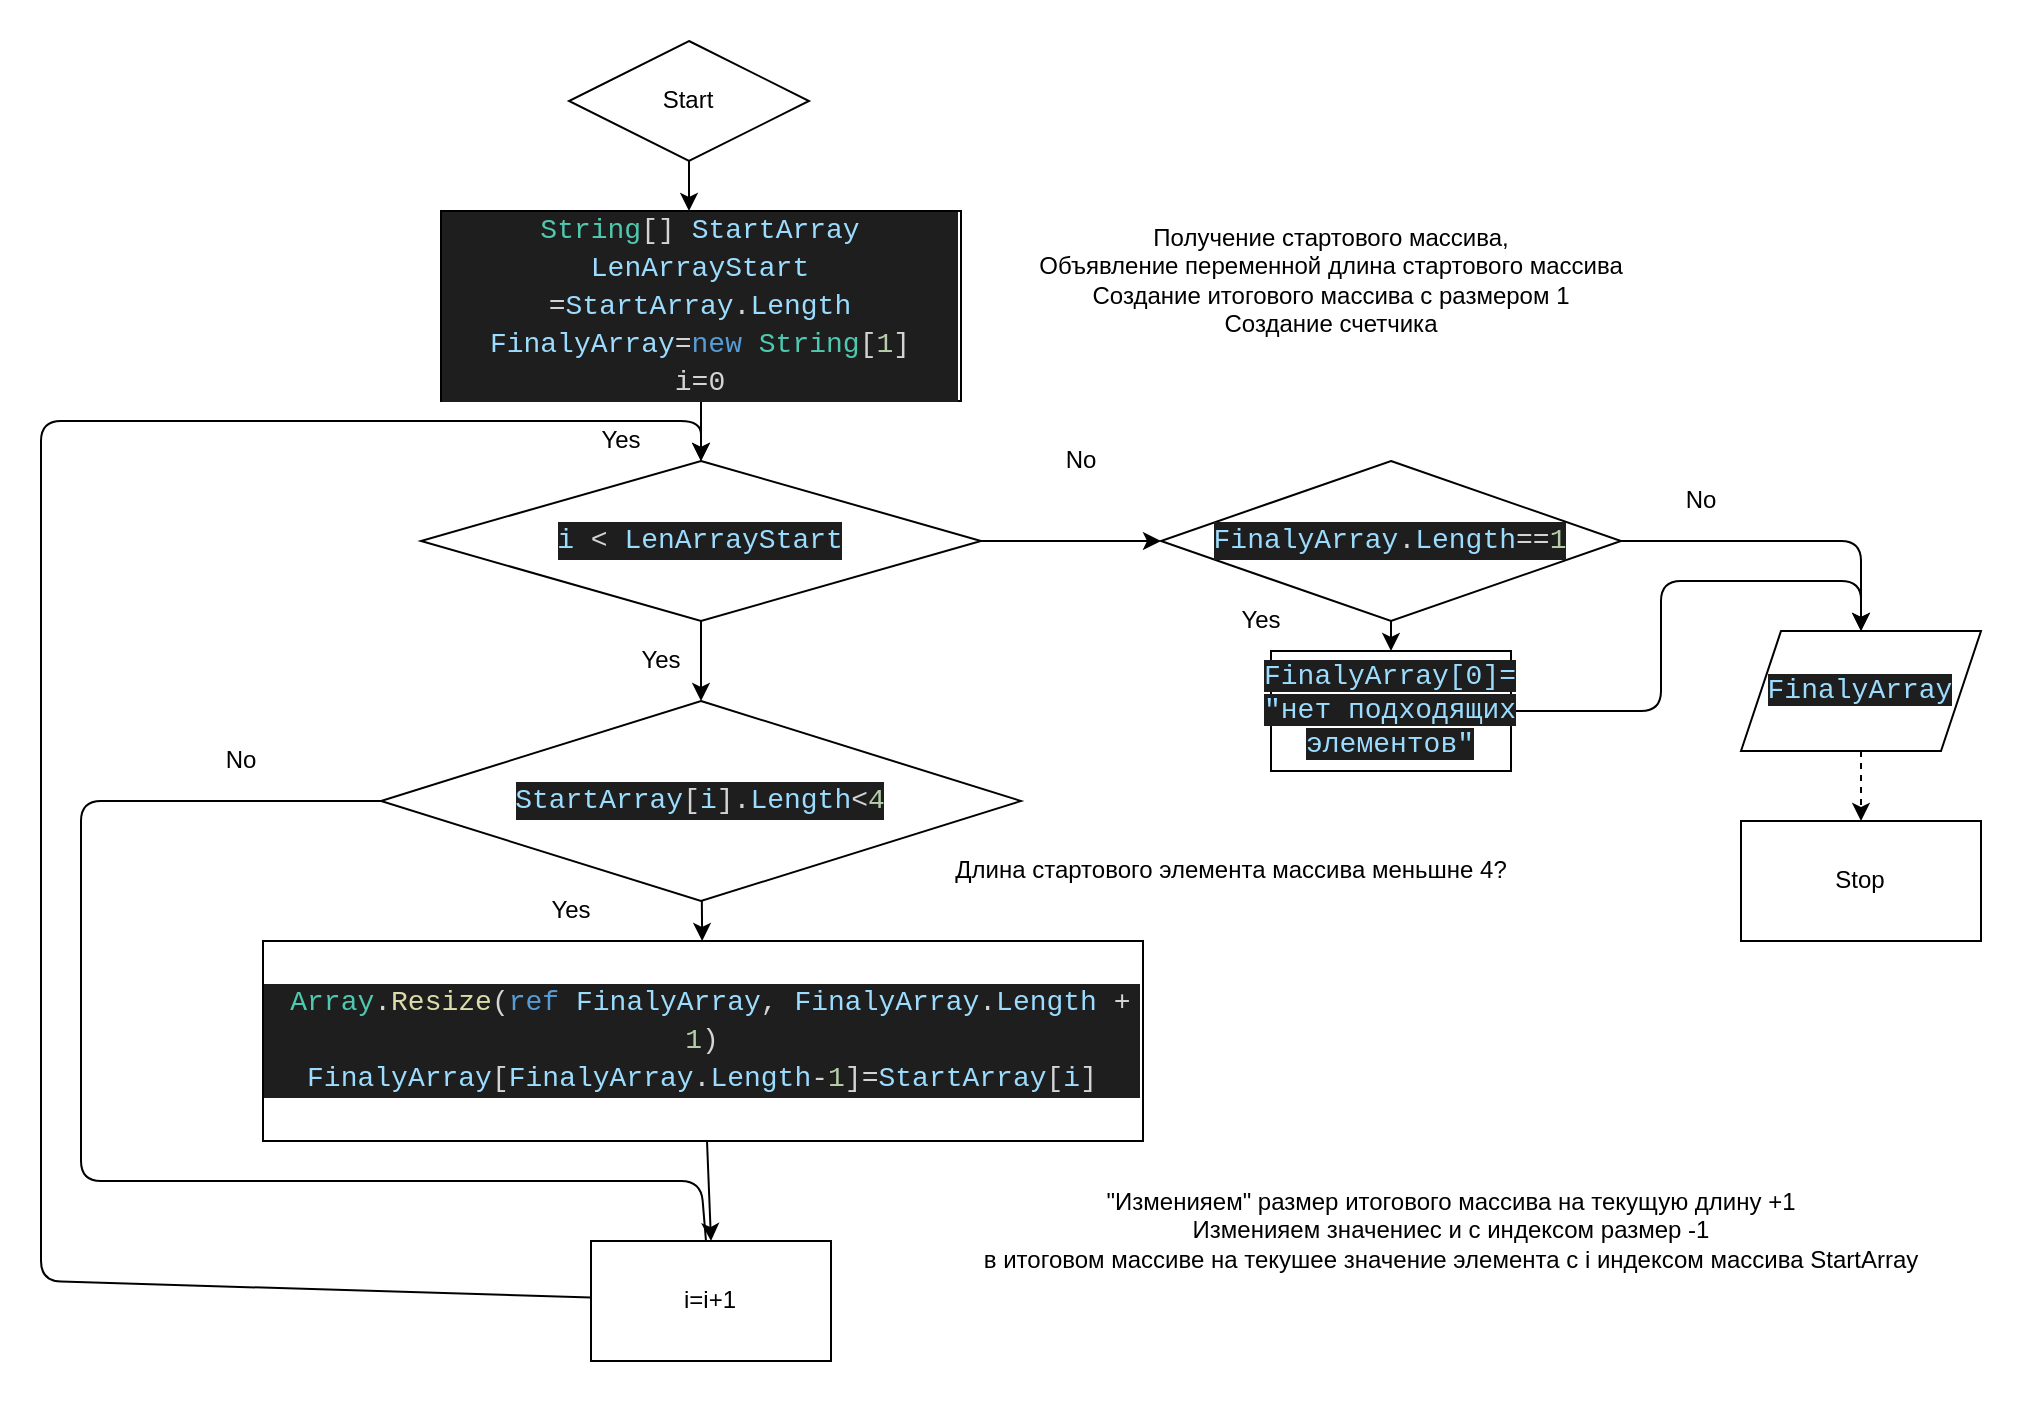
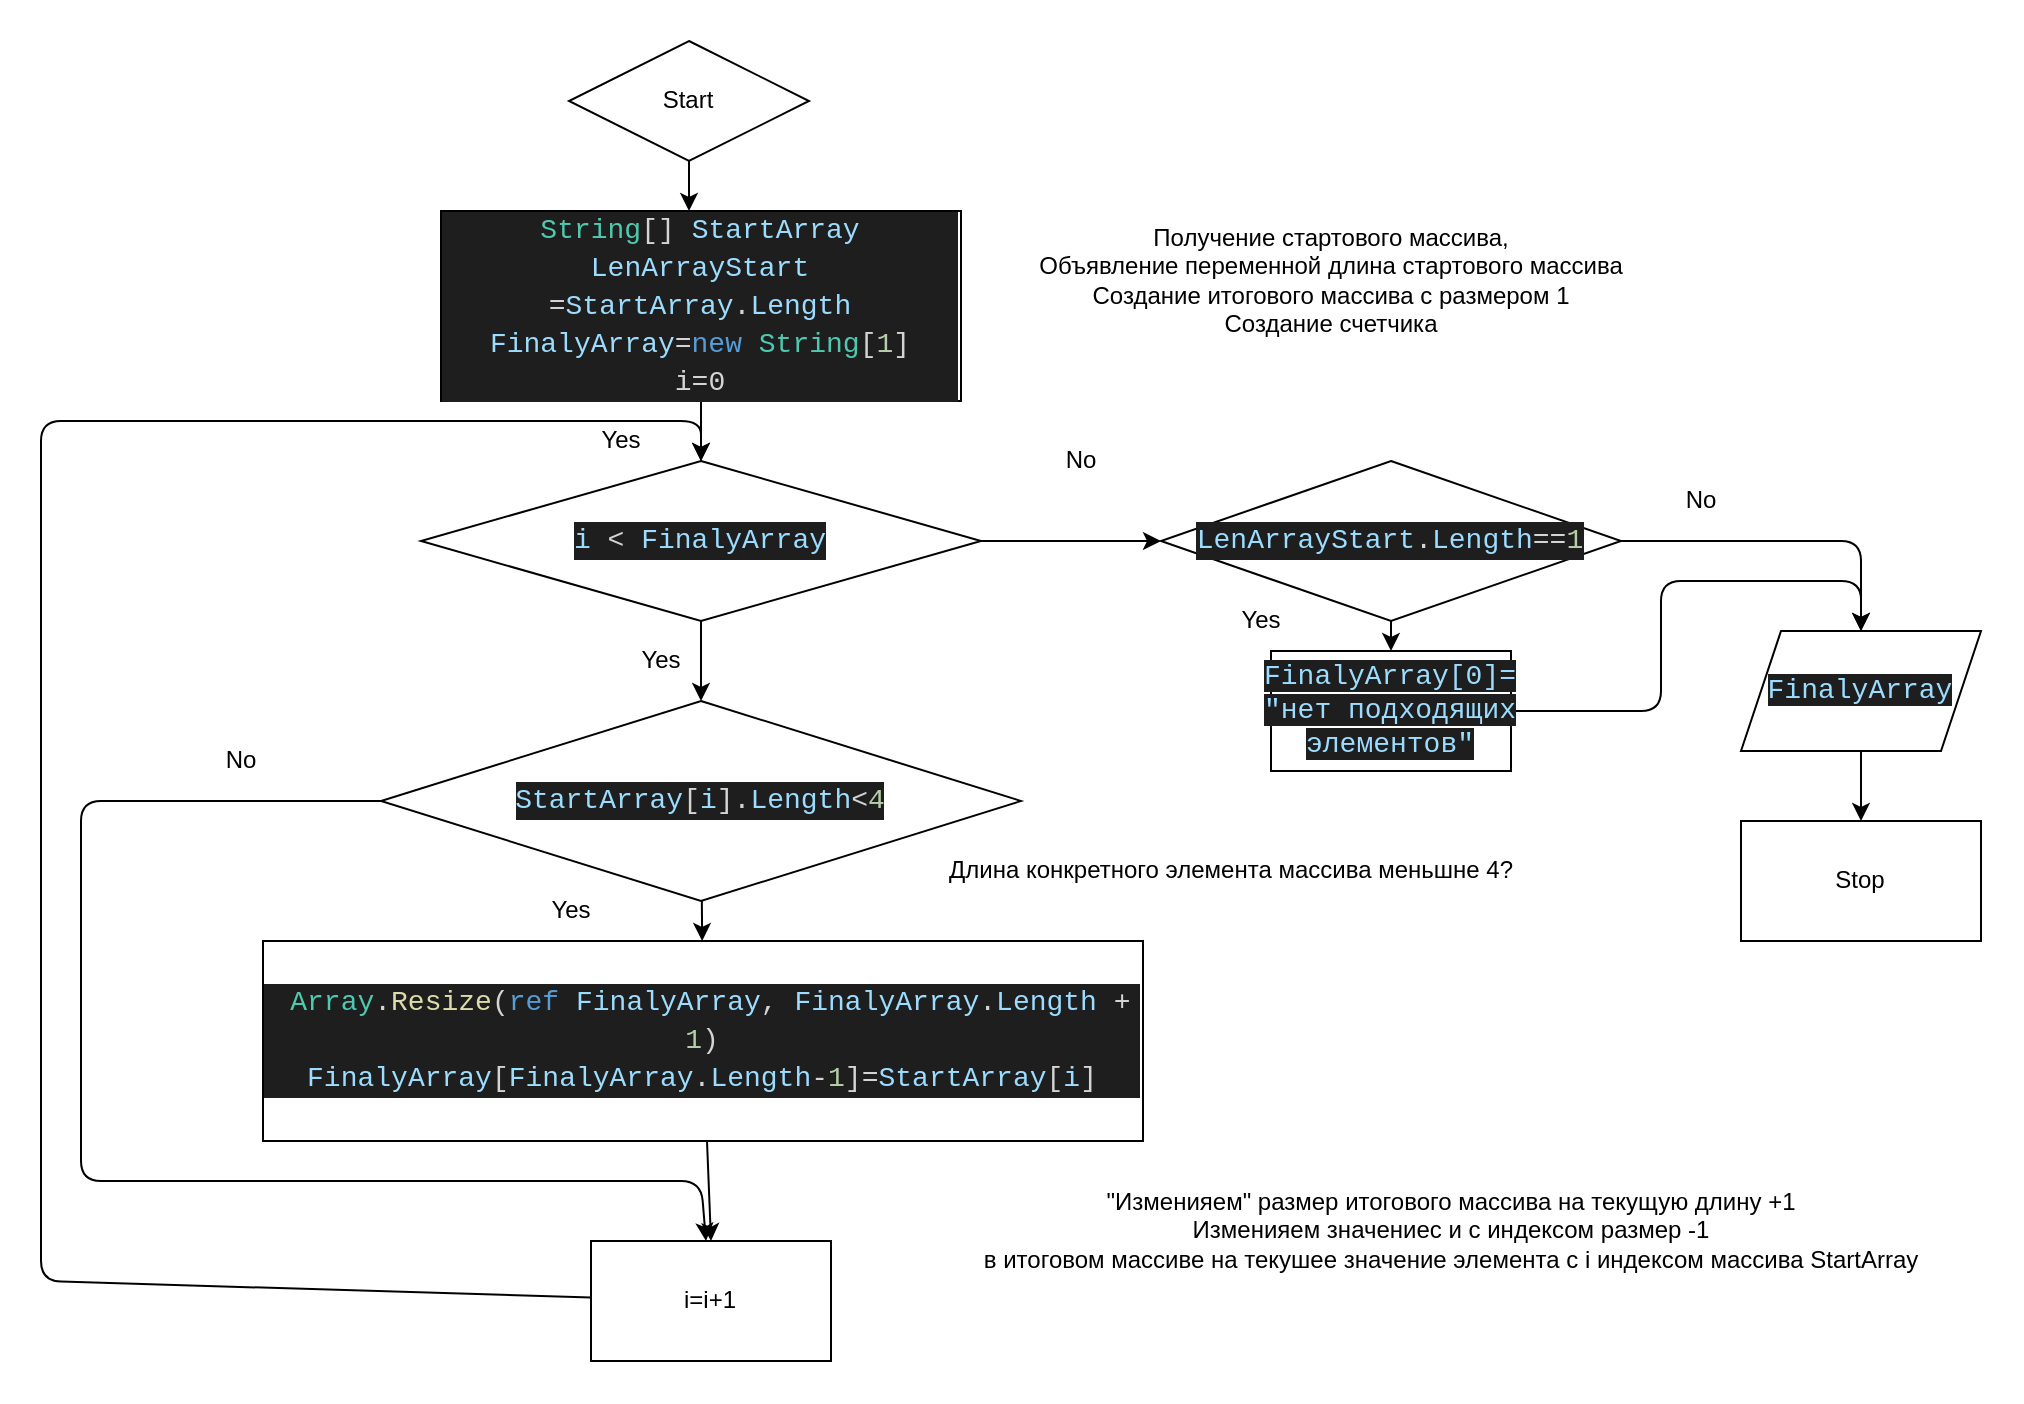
node "i < LenArrayStart": label "i < LenArrayStart" -> "i < FinalyArray"
node "FinalyArray.Length==1": label "FinalyArray.Length==1" -> "LenArrayStart.Length==1"
edge "FinalyArray" -> "Stop": style dashed -> solid
node "Длина стартового элемента массива меньшне 4?": label "Длина стартового элемента массива меньшне 4?" -> "Длина конкретного элемента массива меньшне 4?"
edge "StartArray[i].Length<4" -- "i=i+1": arrowhead none -> classic
